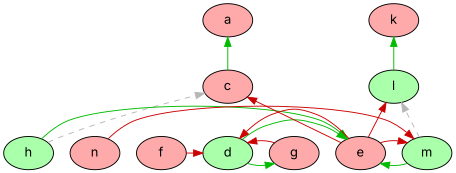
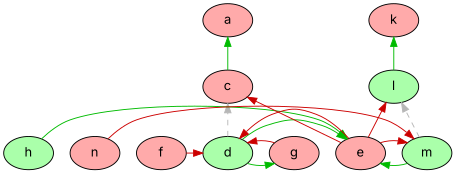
edge "h" -> "c": now "d" -> "c"
